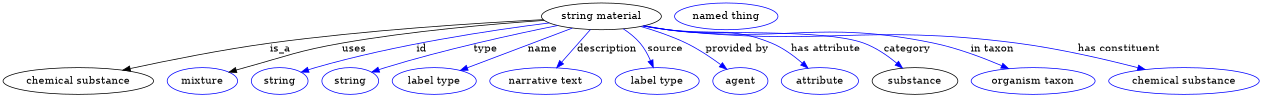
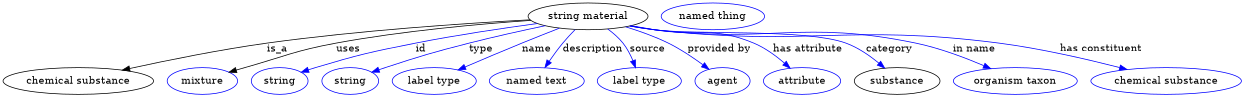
edge "string material" -> "organism taxon": label "in taxon" -> "in name"
node "narrative text": label "narrative text" -> "named text"
